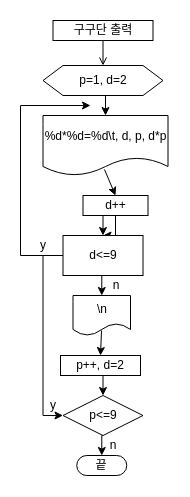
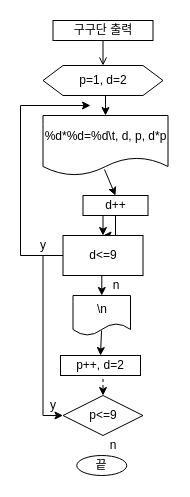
edge "p++, d=2" -> "p<=9": style solid -> dashed
edge "p<=9" -> "끝": removed
node "끝": shape rounded rectangle -> ellipse
